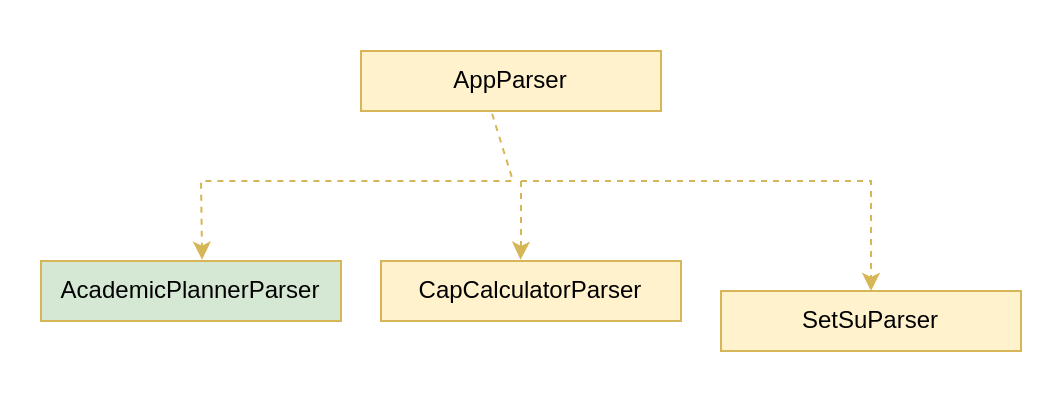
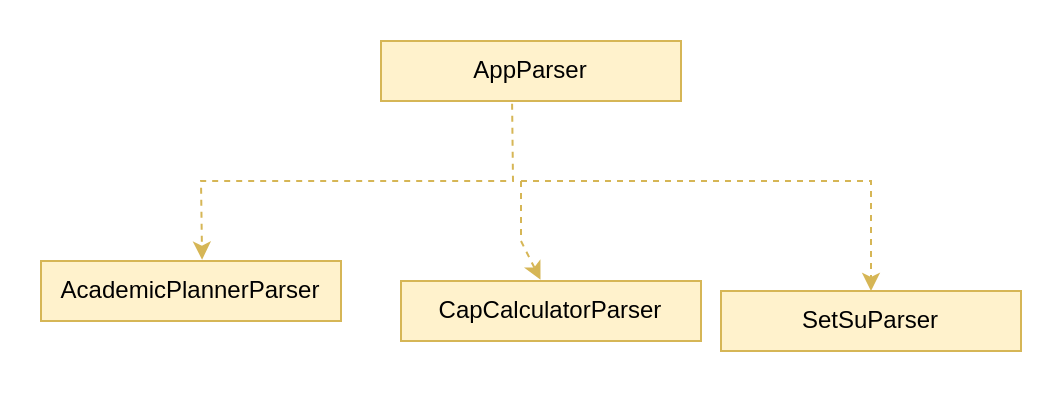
node "AppParser": moved (511, 81) -> (531, 71)
node "AcademicPlannerParser": fillcolor #d5e8d4 -> #fff2cc
node "CapCalculatorParser": moved (531, 291) -> (551, 311)
